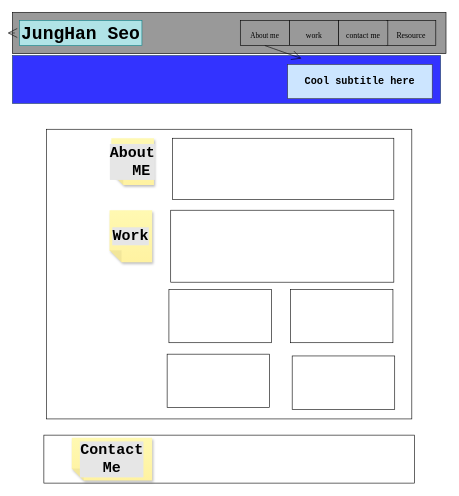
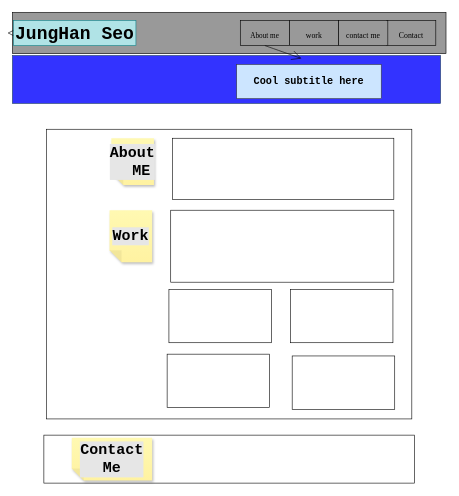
node "JungHan Seo": moved (81, 33) -> (75, 33)
node "Resource": label "Resource" -> "Contact"
node "Cool subtitle here": moved (360, 82) -> (309, 82)
